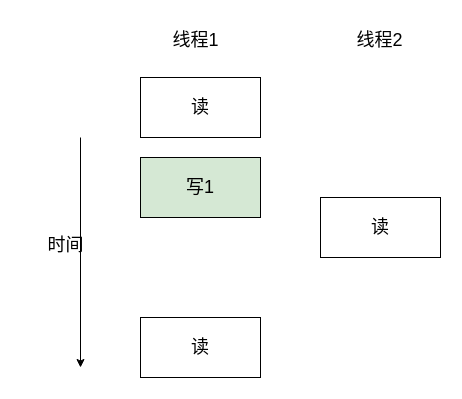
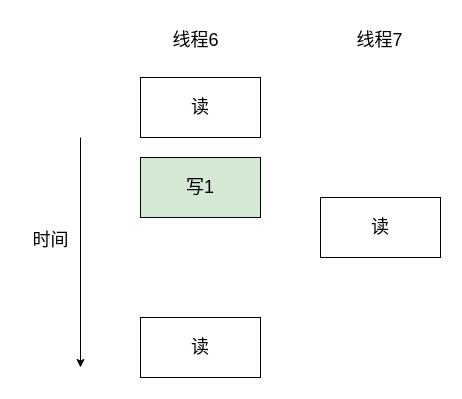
node "线程1": label "线程1" -> "线程6"
node "线程2": label "线程2" -> "线程7"
node "时间": moved (66, 246) -> (51, 241)
